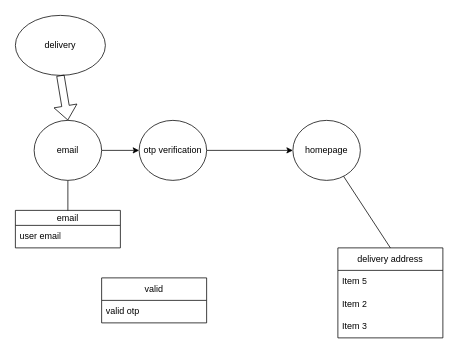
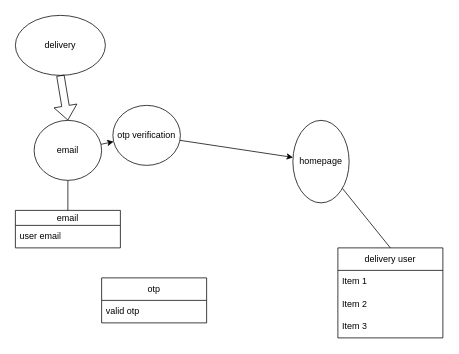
node "otp verification": moved (173, 150) -> (147, 135)
node "homepage": size 68x60 -> 56x83
node "delivery address": label "delivery address" -> "delivery user"
node "Item 5": label "Item 5" -> "Item 1"
node "valid": label "valid" -> "otp"
